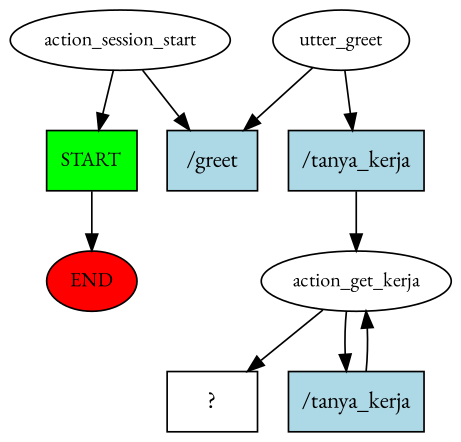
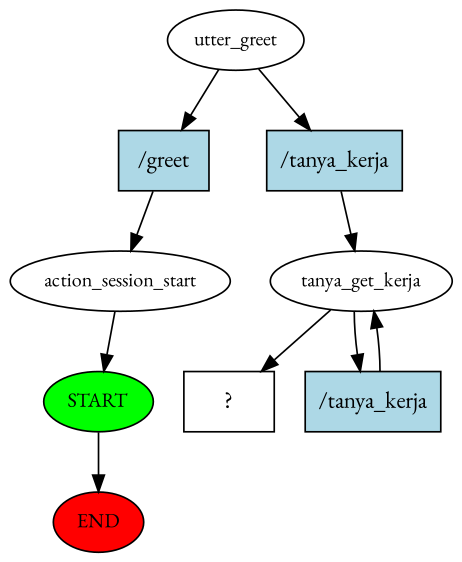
edge "action_session_start" -> "/greet": reversed
node "START": shape box -> ellipse
node "action_get_kerja": label "action_get_kerja" -> "tanya_get_kerja"
